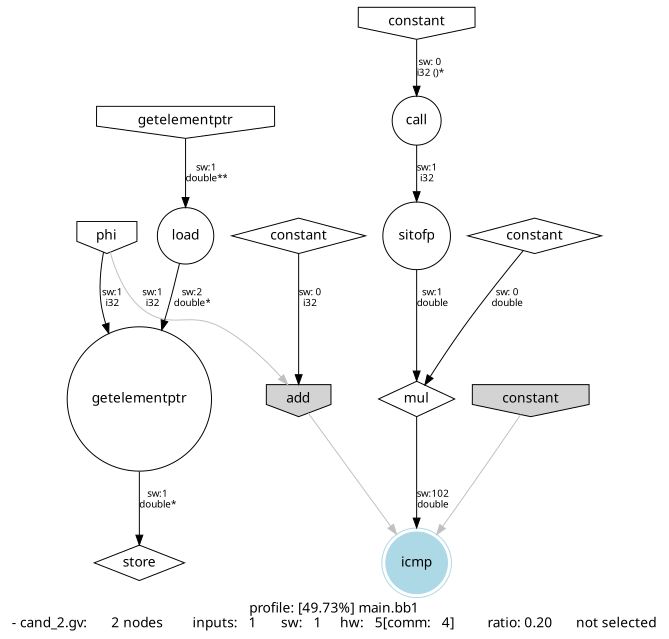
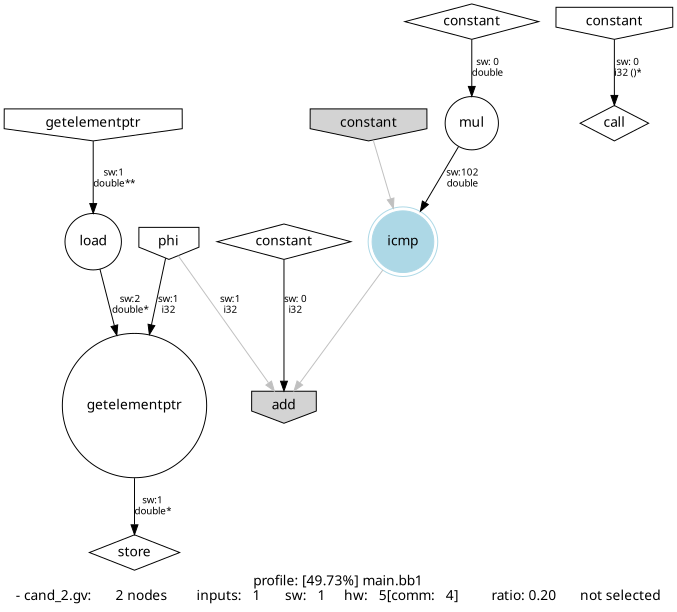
node "call": shape circle -> diamond
node "sitofp": removed
node "mul": shape diamond -> circle
edge "add" -> "icmp": reversed
